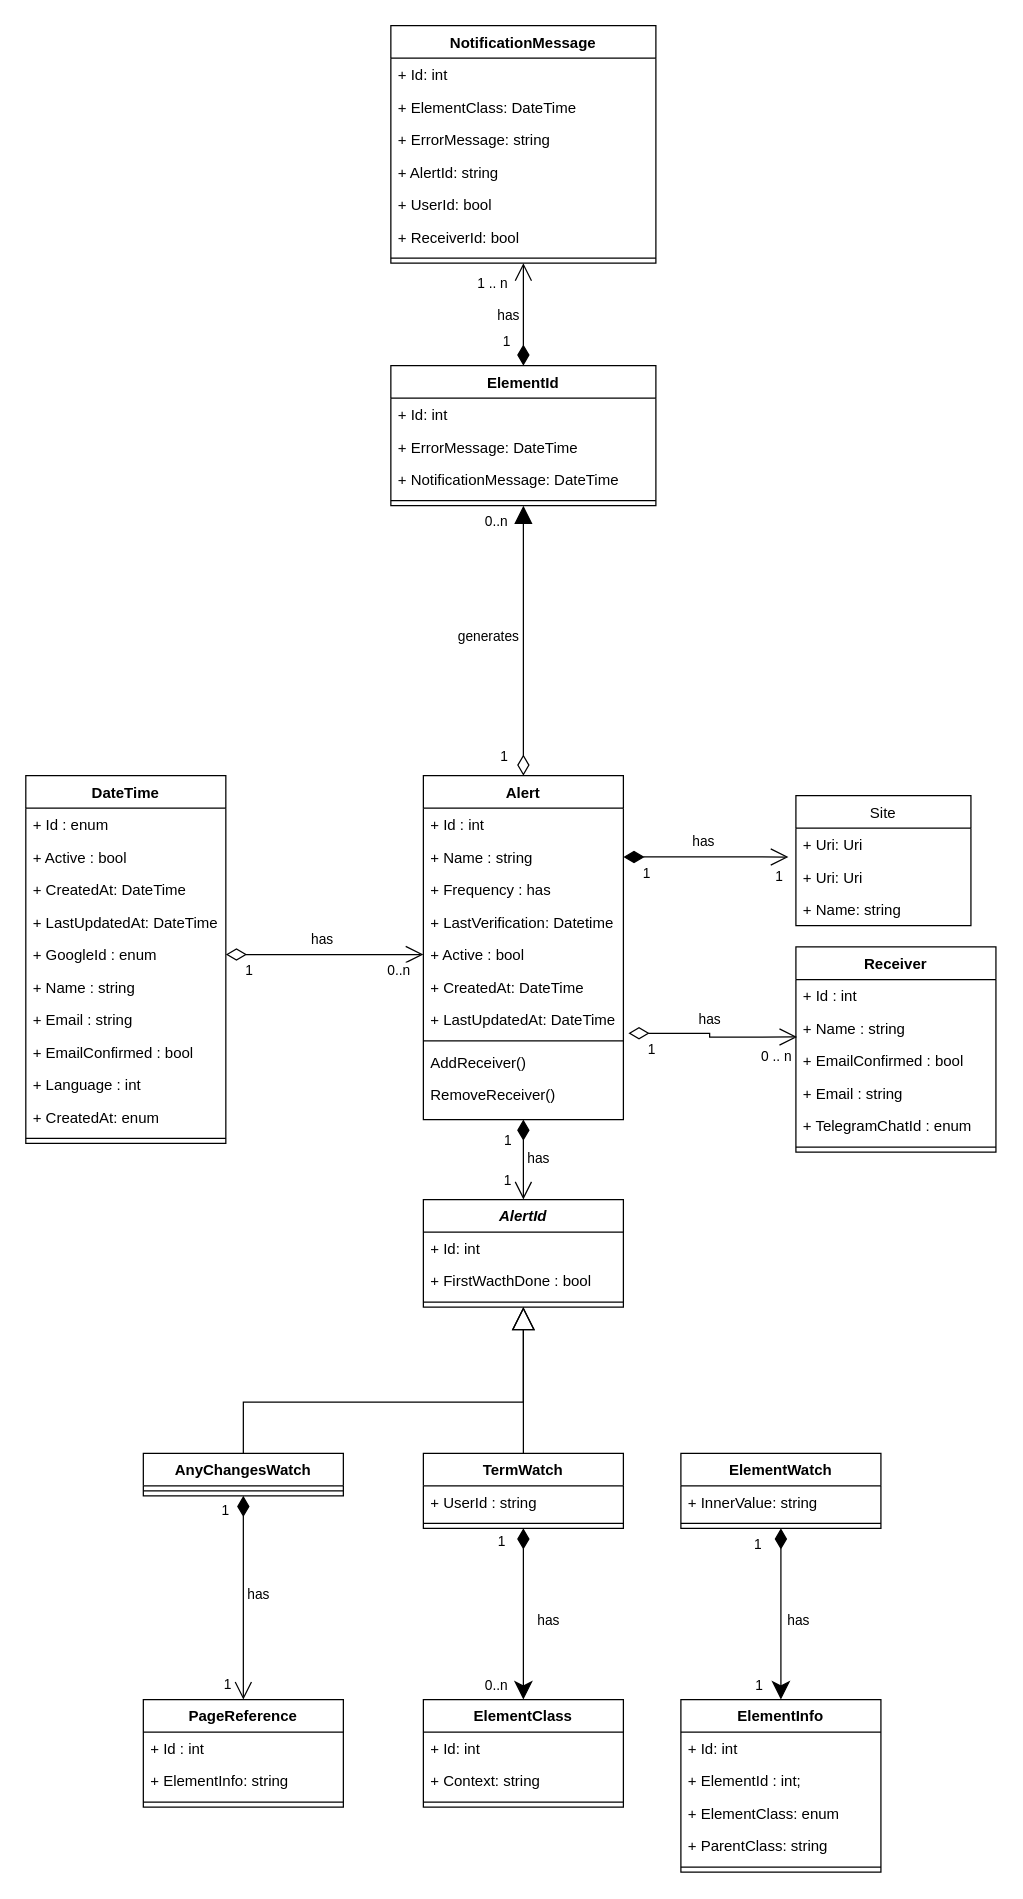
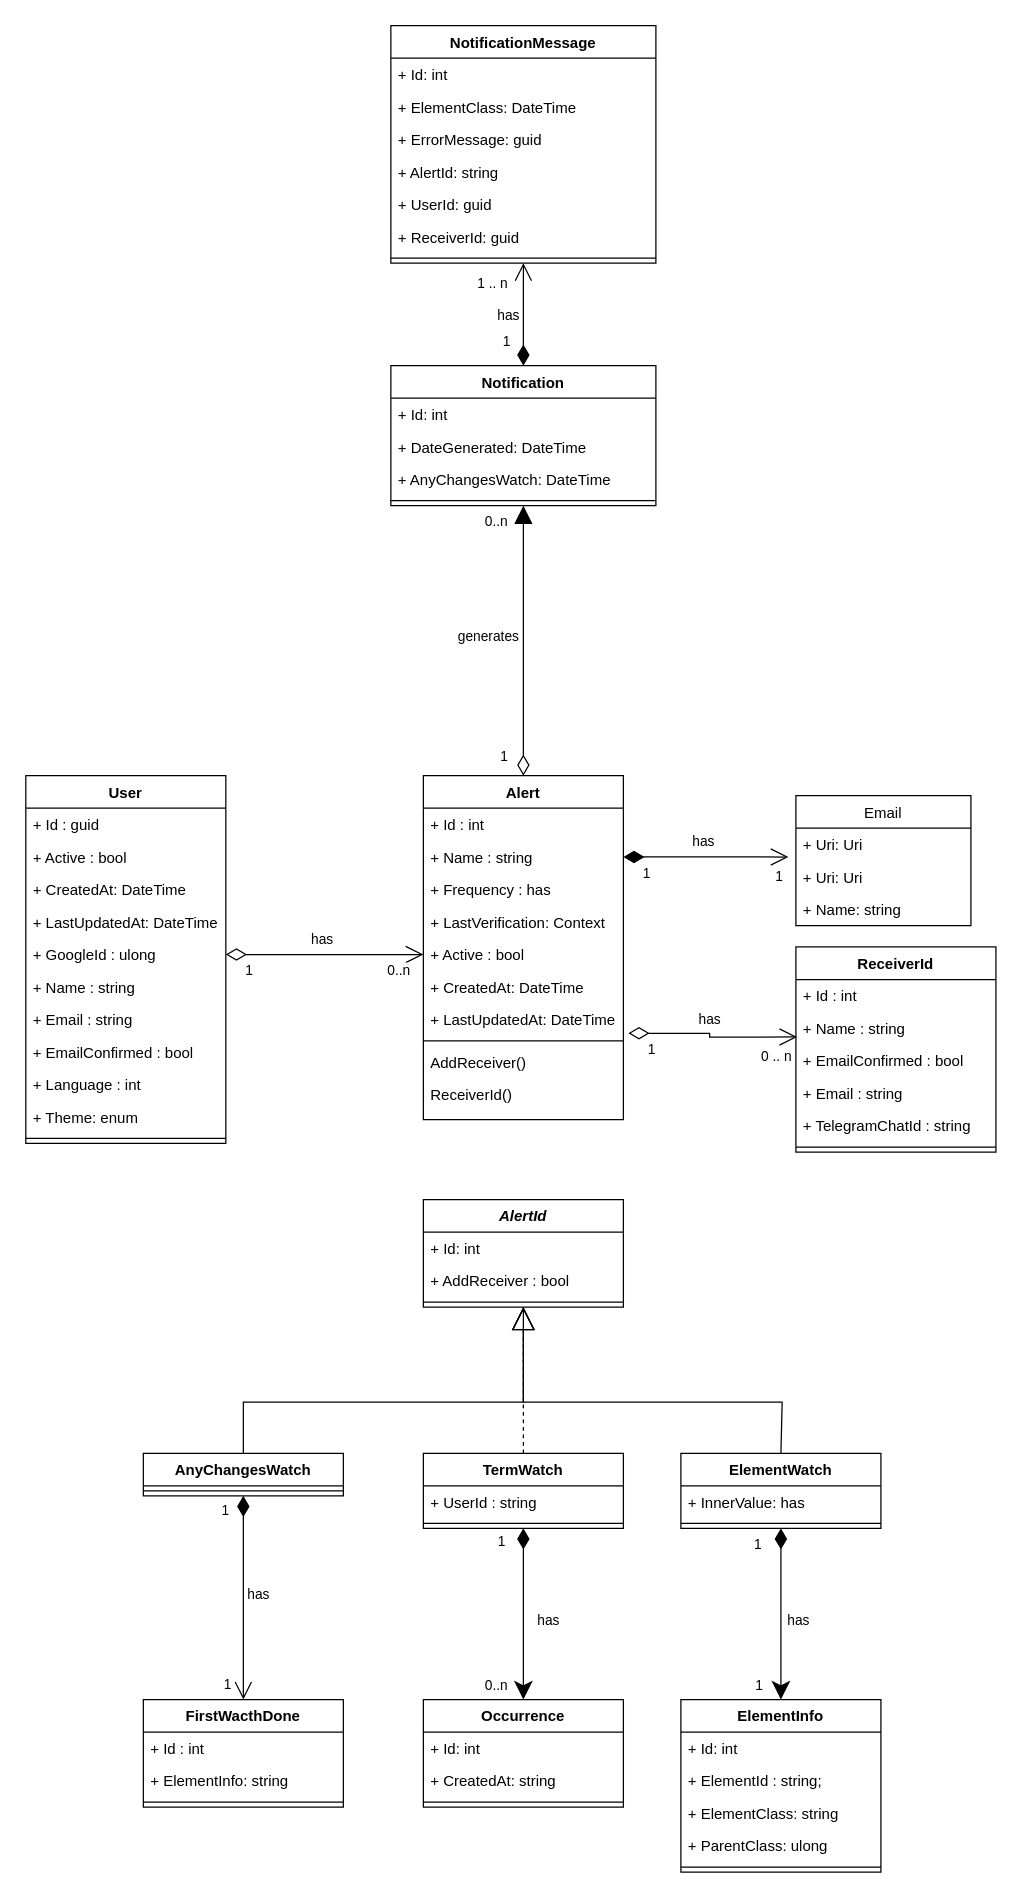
node "+ ErrorMessage: string": label "+ ErrorMessage: string" -> "+ ErrorMessage: guid"
node "+ UserId: bool": label "+ UserId: bool" -> "+ UserId: guid"
node "+ ReceiverId: bool": label "+ ReceiverId: bool" -> "+ ReceiverId: guid"
node "ElementId": label "ElementId" -> "Notification"
node "+ ErrorMessage: DateTime": label "+ ErrorMessage: DateTime" -> "+ DateGenerated: DateTime"
node "+ NotificationMessage: DateTime": label "+ NotificationMessage: DateTime" -> "+ AnyChangesWatch: DateTime"
node "DateTime": label "DateTime" -> "User"
node "Site": label "Site" -> "Email"
node "+ Id : enum": label "+ Id : enum" -> "+ Id : guid"
node "+ LastVerification: Datetime": label "+ LastVerification: Datetime" -> "+ LastVerification: Context"
node "+ GoogleId : enum": label "+ GoogleId : enum" -> "+ GoogleId : ulong"
node "Receiver": label "Receiver" -> "ReceiverId"
node "RemoveReceiver()": label "RemoveReceiver()" -> "ReceiverId()"
node "+ CreatedAt: enum": label "+ CreatedAt: enum" -> "+ Theme: enum"
node "+ TelegramChatId : enum": label "+ TelegramChatId : enum" -> "+ TelegramChatId : string"
edge "Alert" -- "AlertId": removed, labels "1", "has", "1"
node "+ FirstWacthDone : bool": label "+ FirstWacthDone : bool" -> "+ AddReceiver : bool"
edge "AnyChangesWatch" -> "AlertId": arrowhead block -> open
edge "ElementWatch" -> "AlertId": added
edge "TermWatch" -> "AlertId": style solid -> dashed
node "+ InnerValue: string": label "+ InnerValue: string" -> "+ InnerValue: has"
node "PageReference": label "PageReference" -> "FirstWacthDone"
node "ElementClass": label "ElementClass" -> "Occurrence"
node "+ Context: string": label "+ Context: string" -> "+ CreatedAt: string"
node "+ ElementId : int;": label "+ ElementId : int;" -> "+ ElementId : string;"
node "+ ElementClass: enum": label "+ ElementClass: enum" -> "+ ElementClass: string"
node "+ ParentClass: string": label "+ ParentClass: string" -> "+ ParentClass: ulong"
